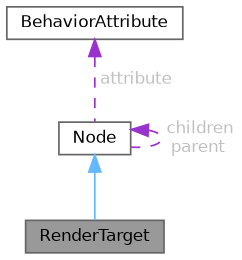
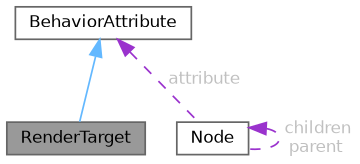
edge "RenderTarget" -> "Node": now "RenderTarget" -> "BehaviorAttribute"
